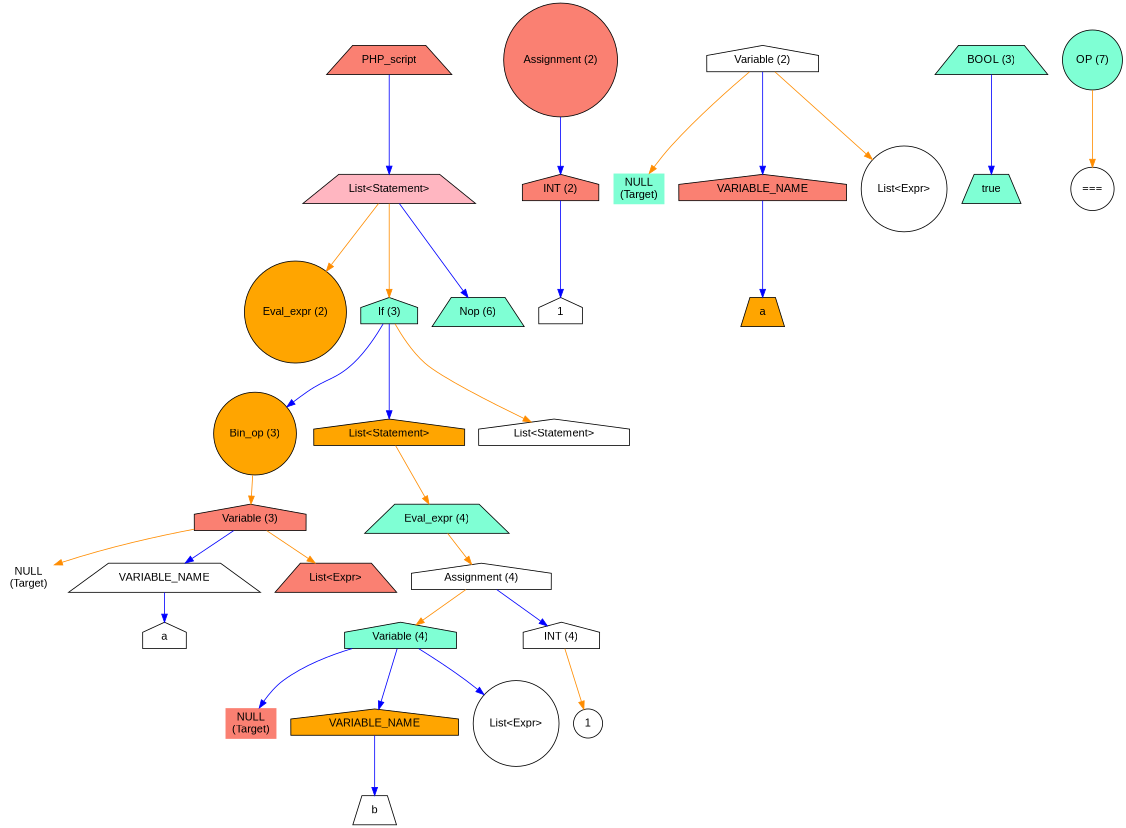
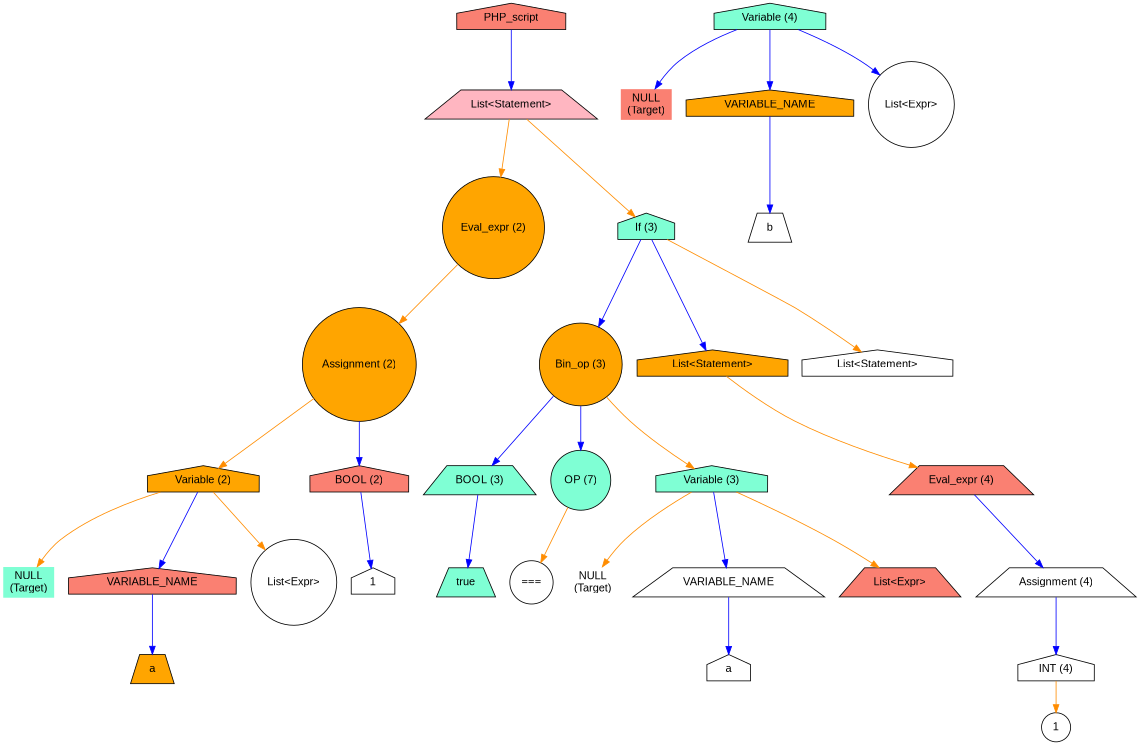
node "PHP_script": shape trapezium -> house
node "Assignment (2)": fillcolor salmon -> orange
node "Variable (2)": fillcolor white -> orange
node "INT (2)": label "INT (2)" -> "BOOL (2)"
edge "Eval_expr (2)" -> "Assignment (2)": added
node "Nop (6)": removed
edge "Bin_op (3)" -> "OP (7)": added
edge "Bin_op (3)" -> "BOOL (3)": added
edge "Assignment (2)" -> "Variable (2)": added
node "Variable (3)": fillcolor salmon -> aquamarine
node "Eval_expr (4)": fillcolor aquamarine -> salmon
edge "Eval_expr (4)" -> "Assignment (4)": color darkorange -> blue
node "Assignment (4)": shape house -> trapezium
edge "Assignment (4)" -> "Variable (4)": removed
